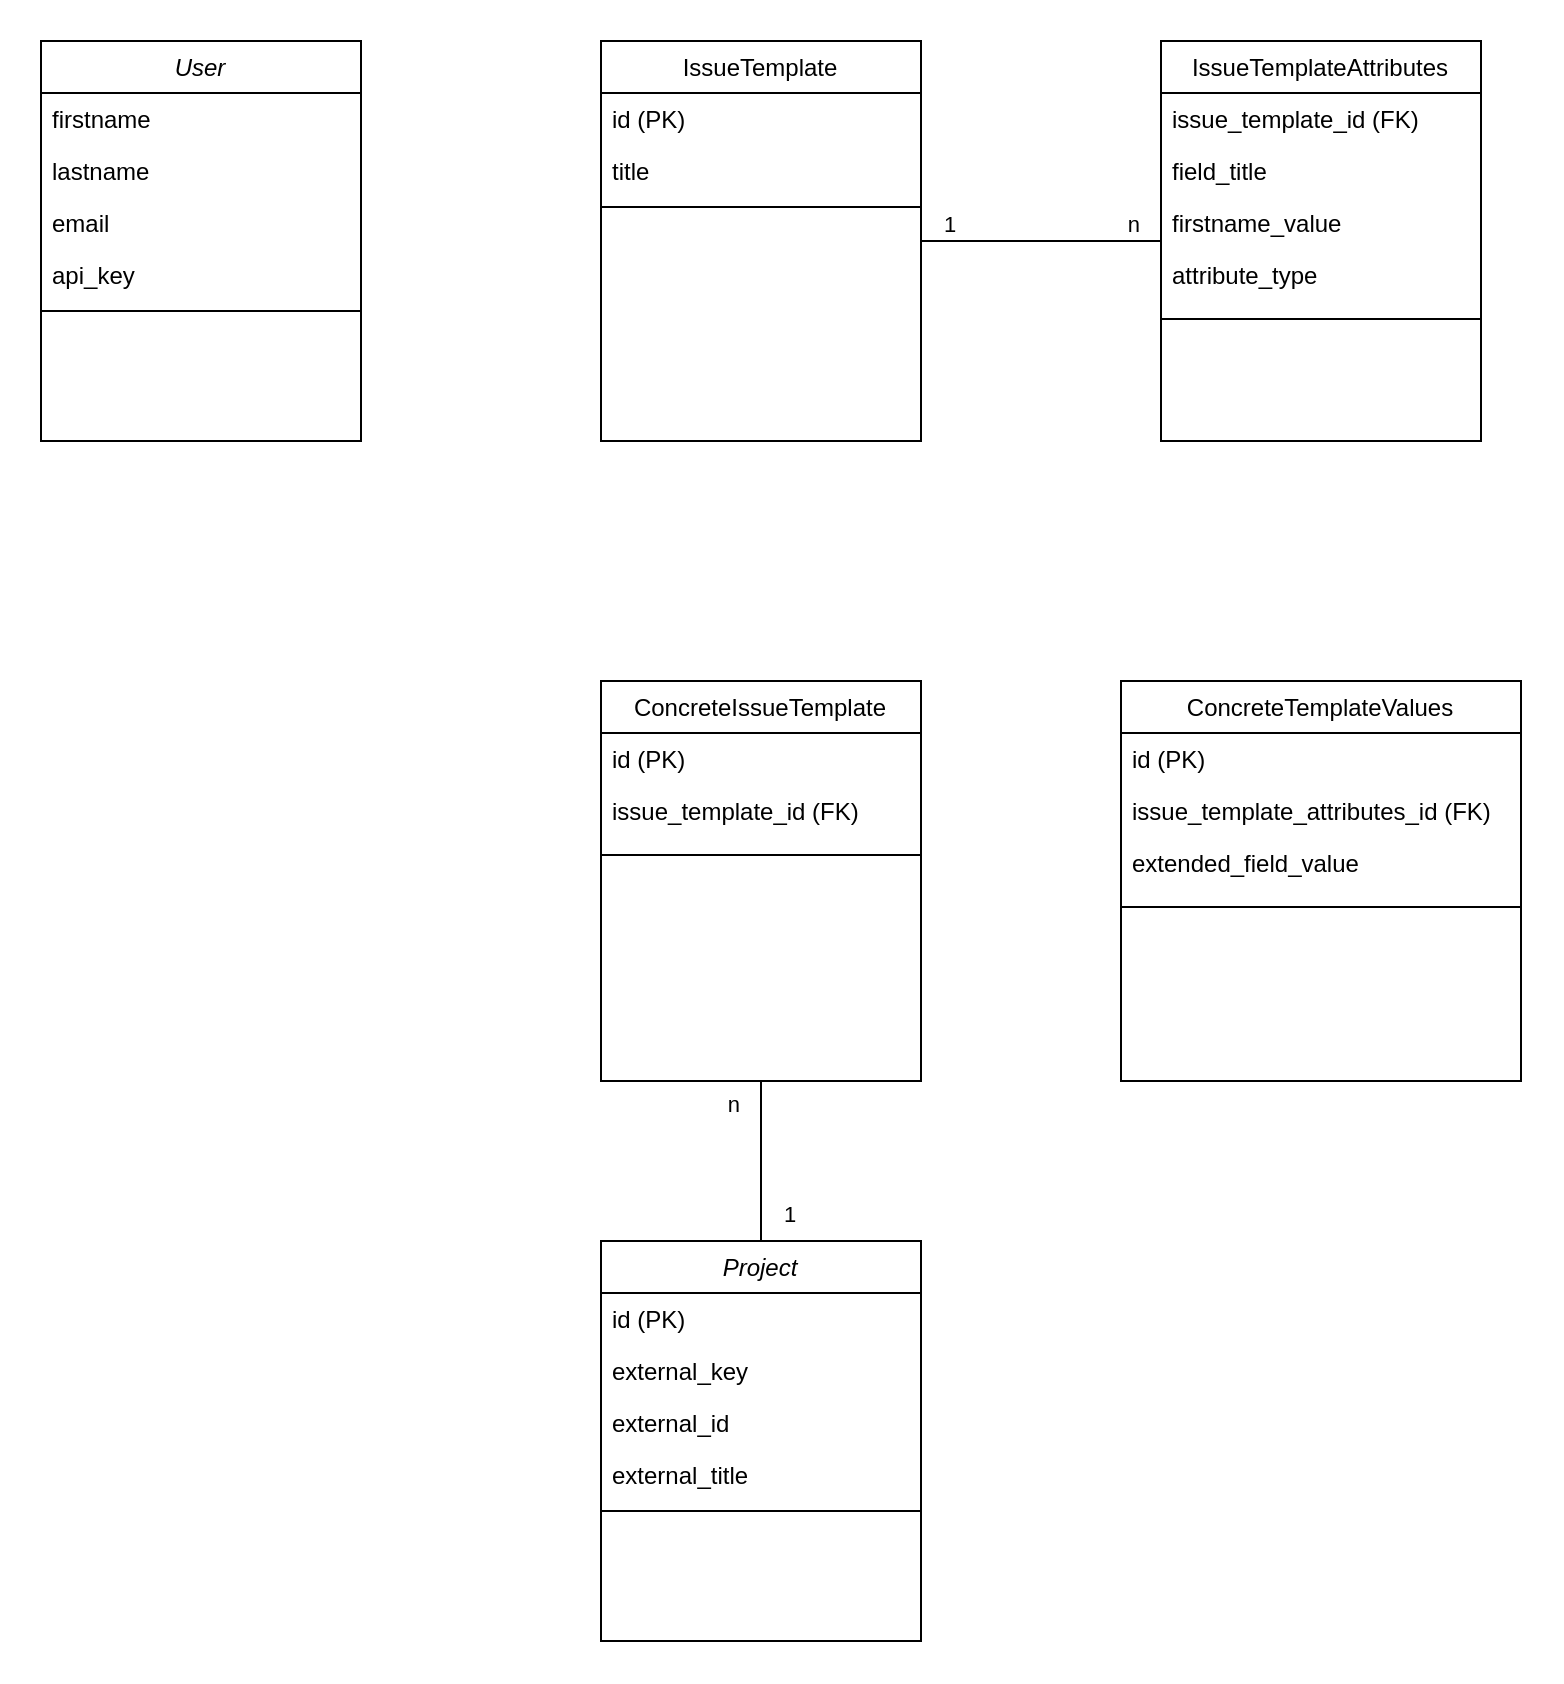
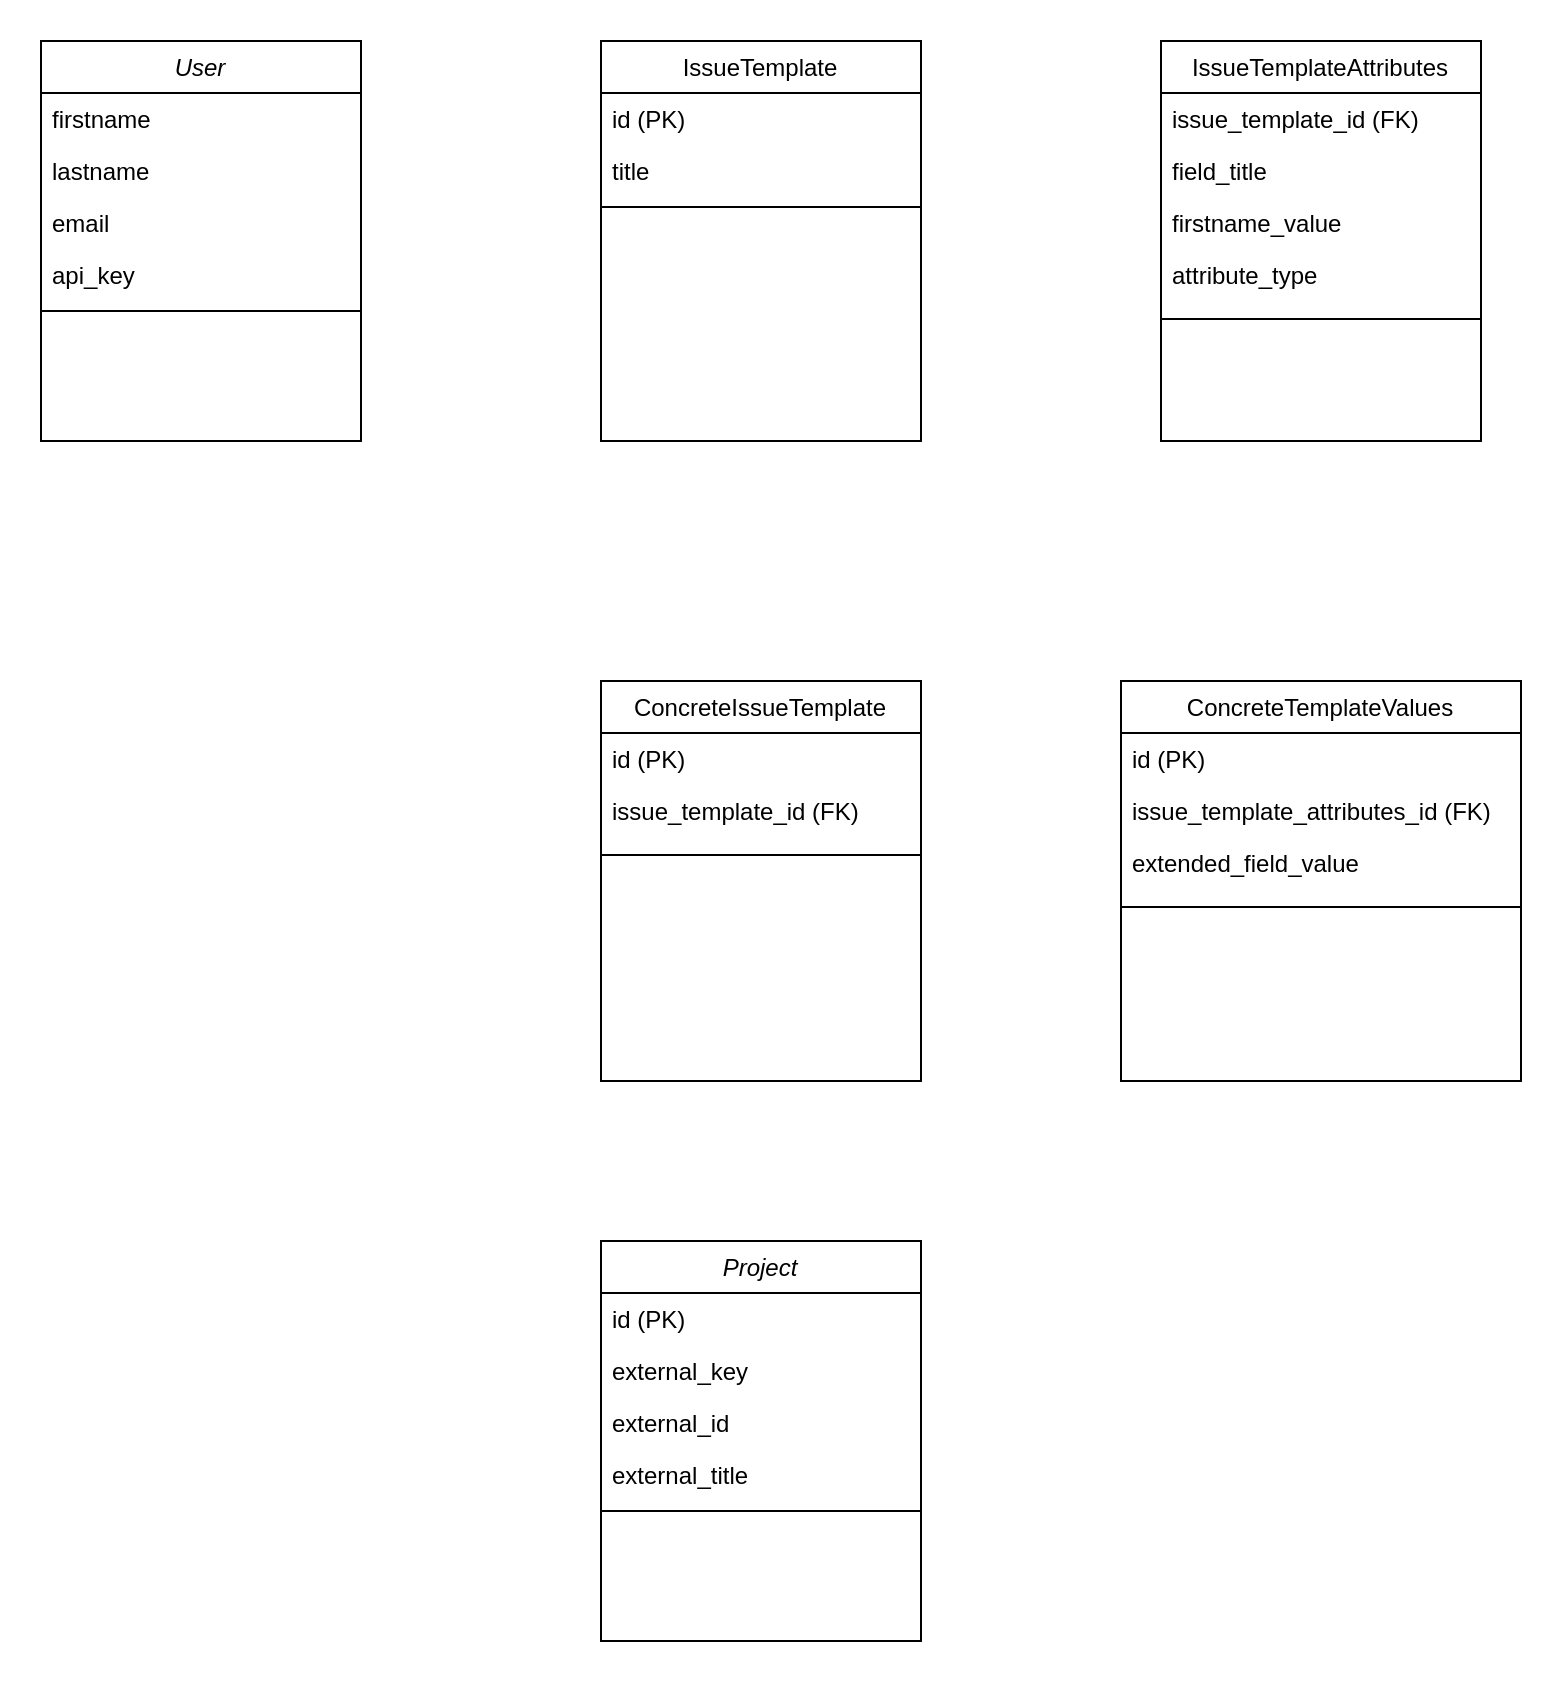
edge "IssueTemplate" -- "IssueTemplateAttributes": removed, labels "1", "n"
edge "ConcreteIssueTemplate" -- "Project": removed, labels "n", "1"
